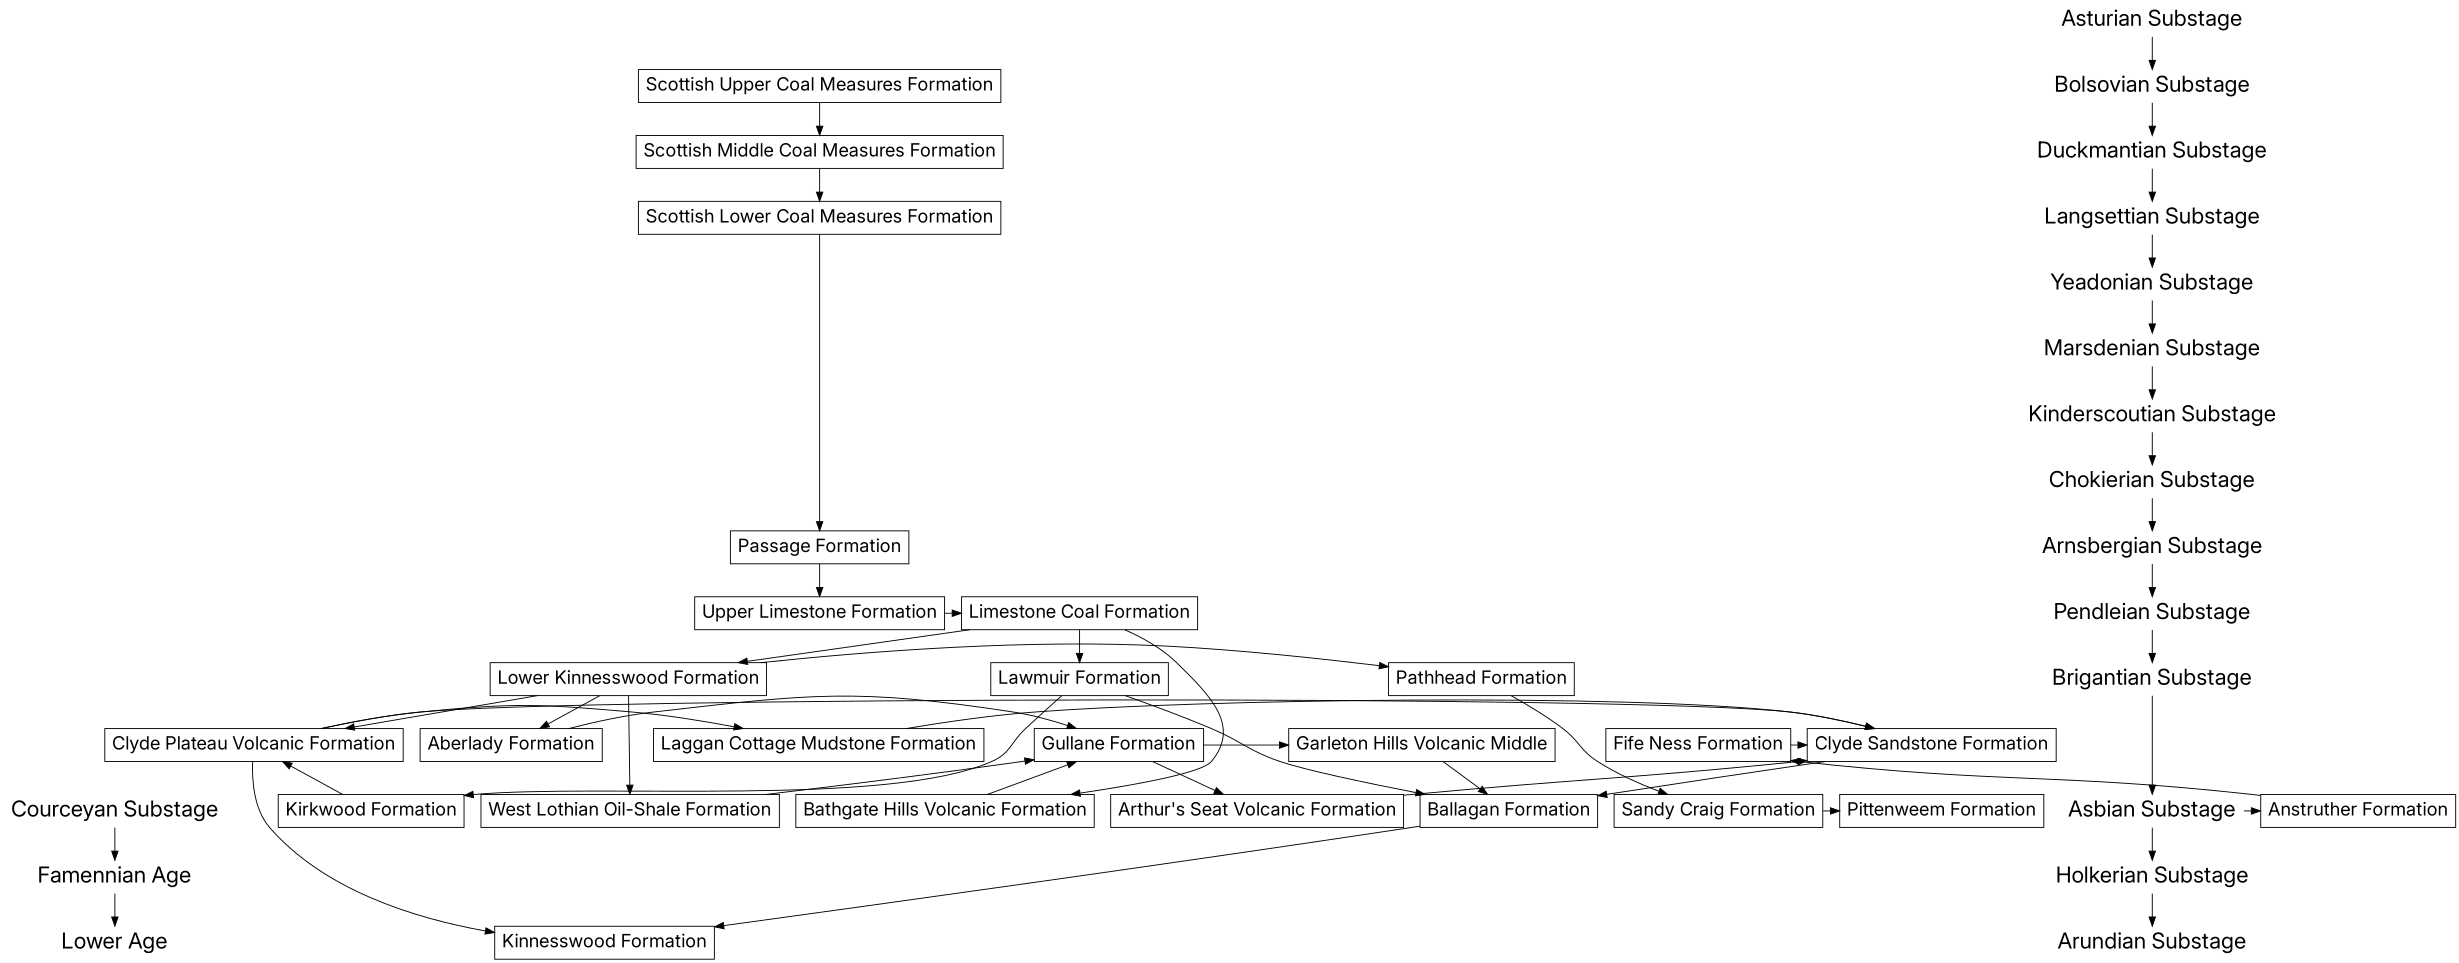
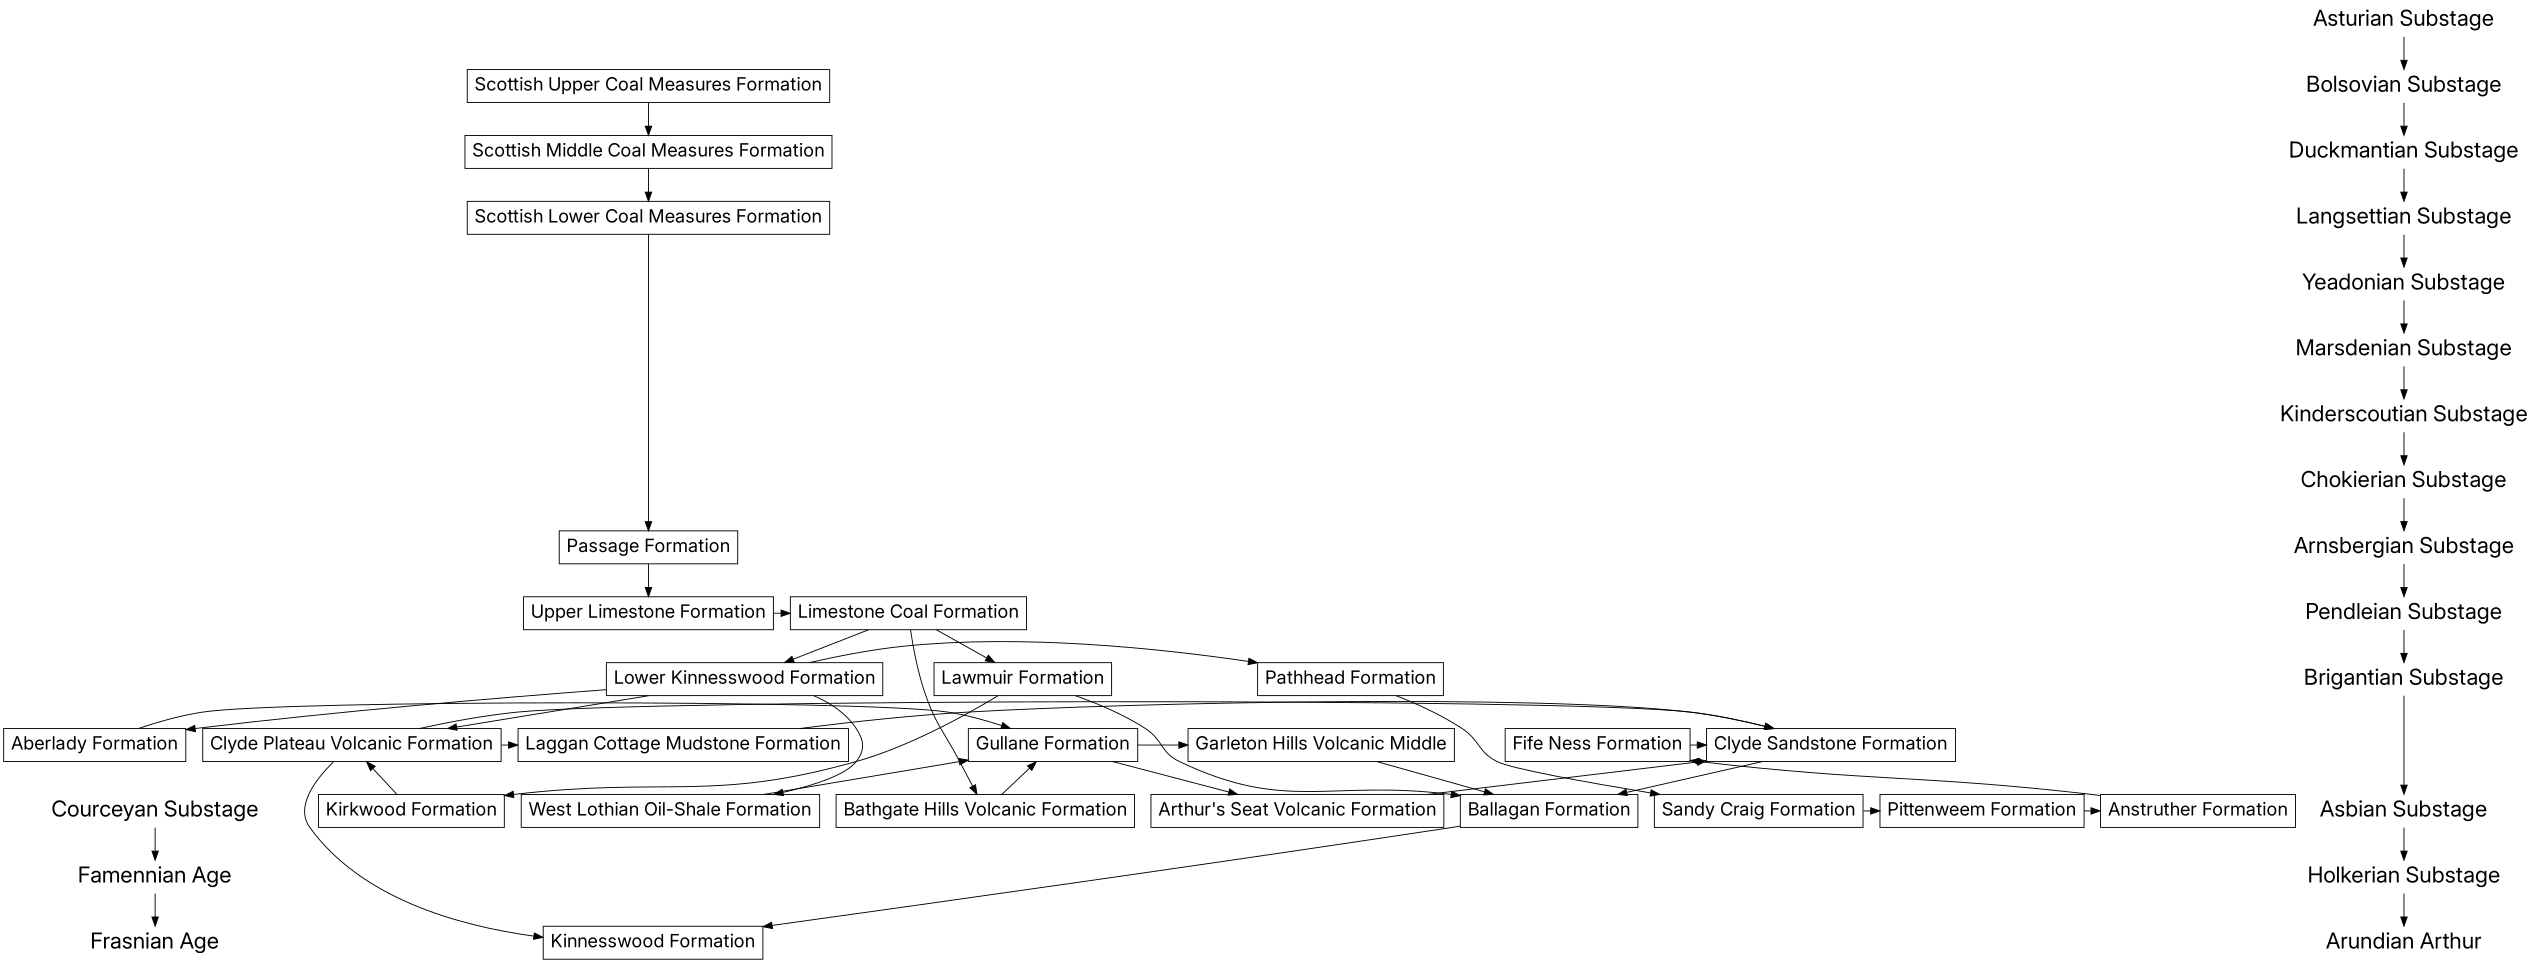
edge "Asbian Substage" -> "Anstruther Formation": now "Pittenweem Formation" -> "Anstruther Formation"
node "Lower Age": label "Lower Age" -> "Frasnian Age"
node "Arundian Substage": label "Arundian Substage" -> "Arundian Arthur"
